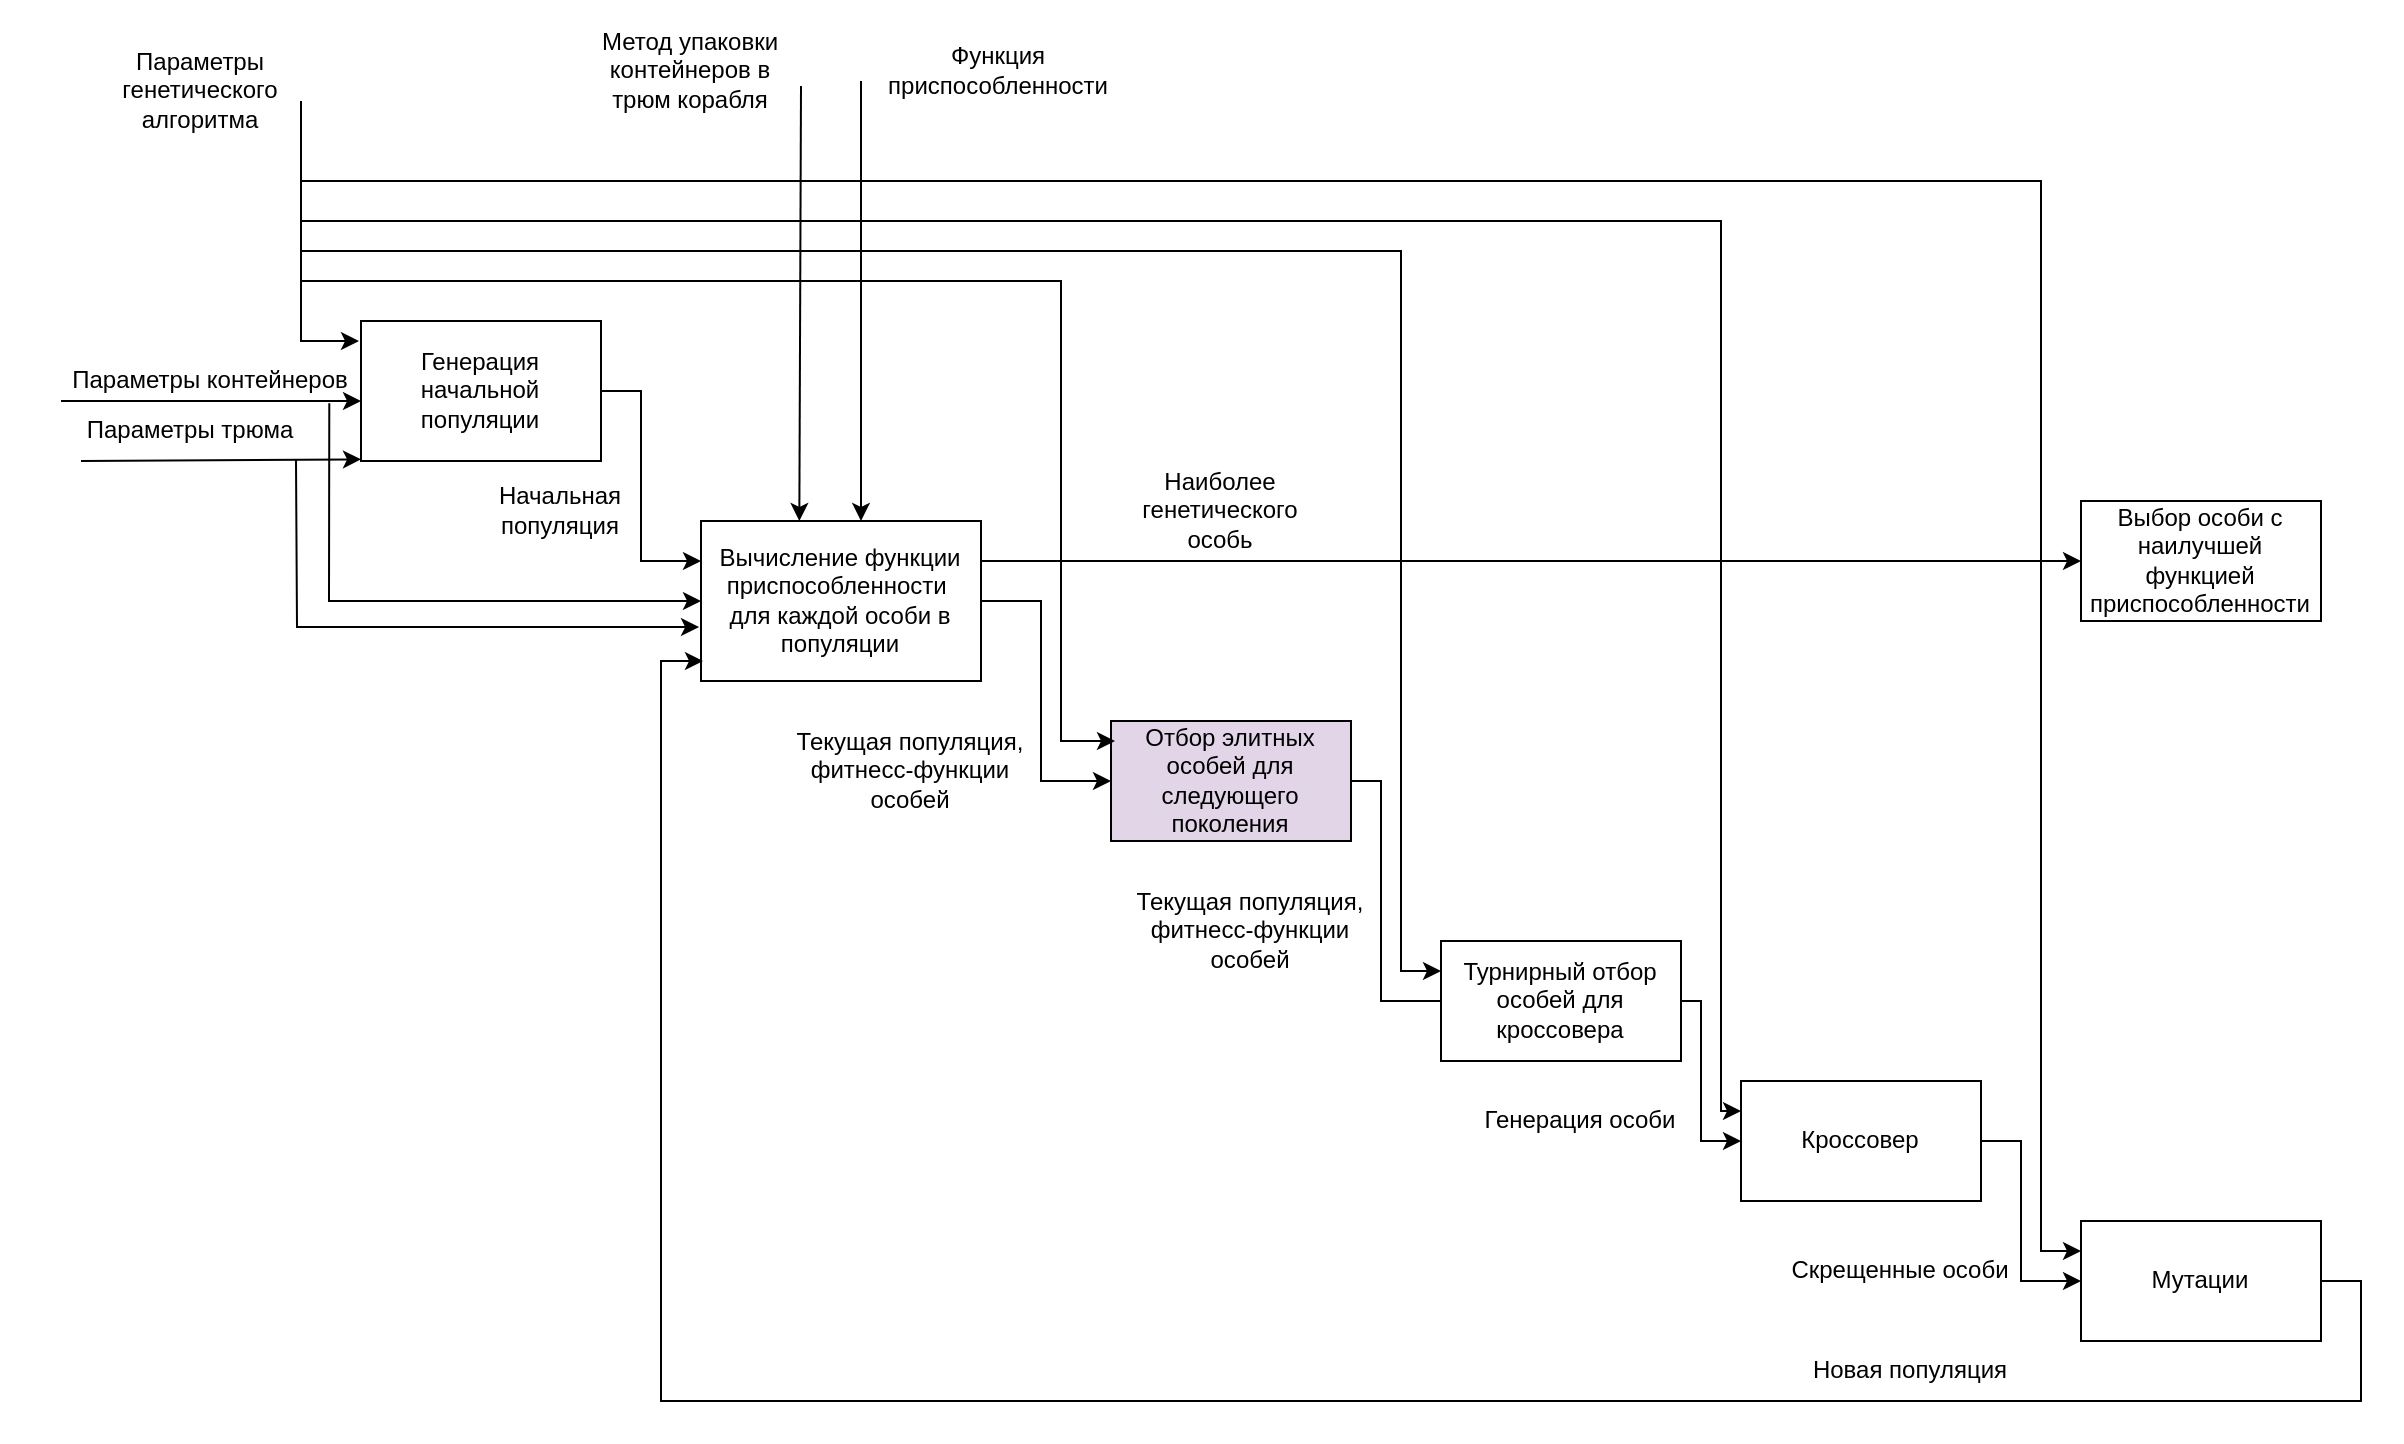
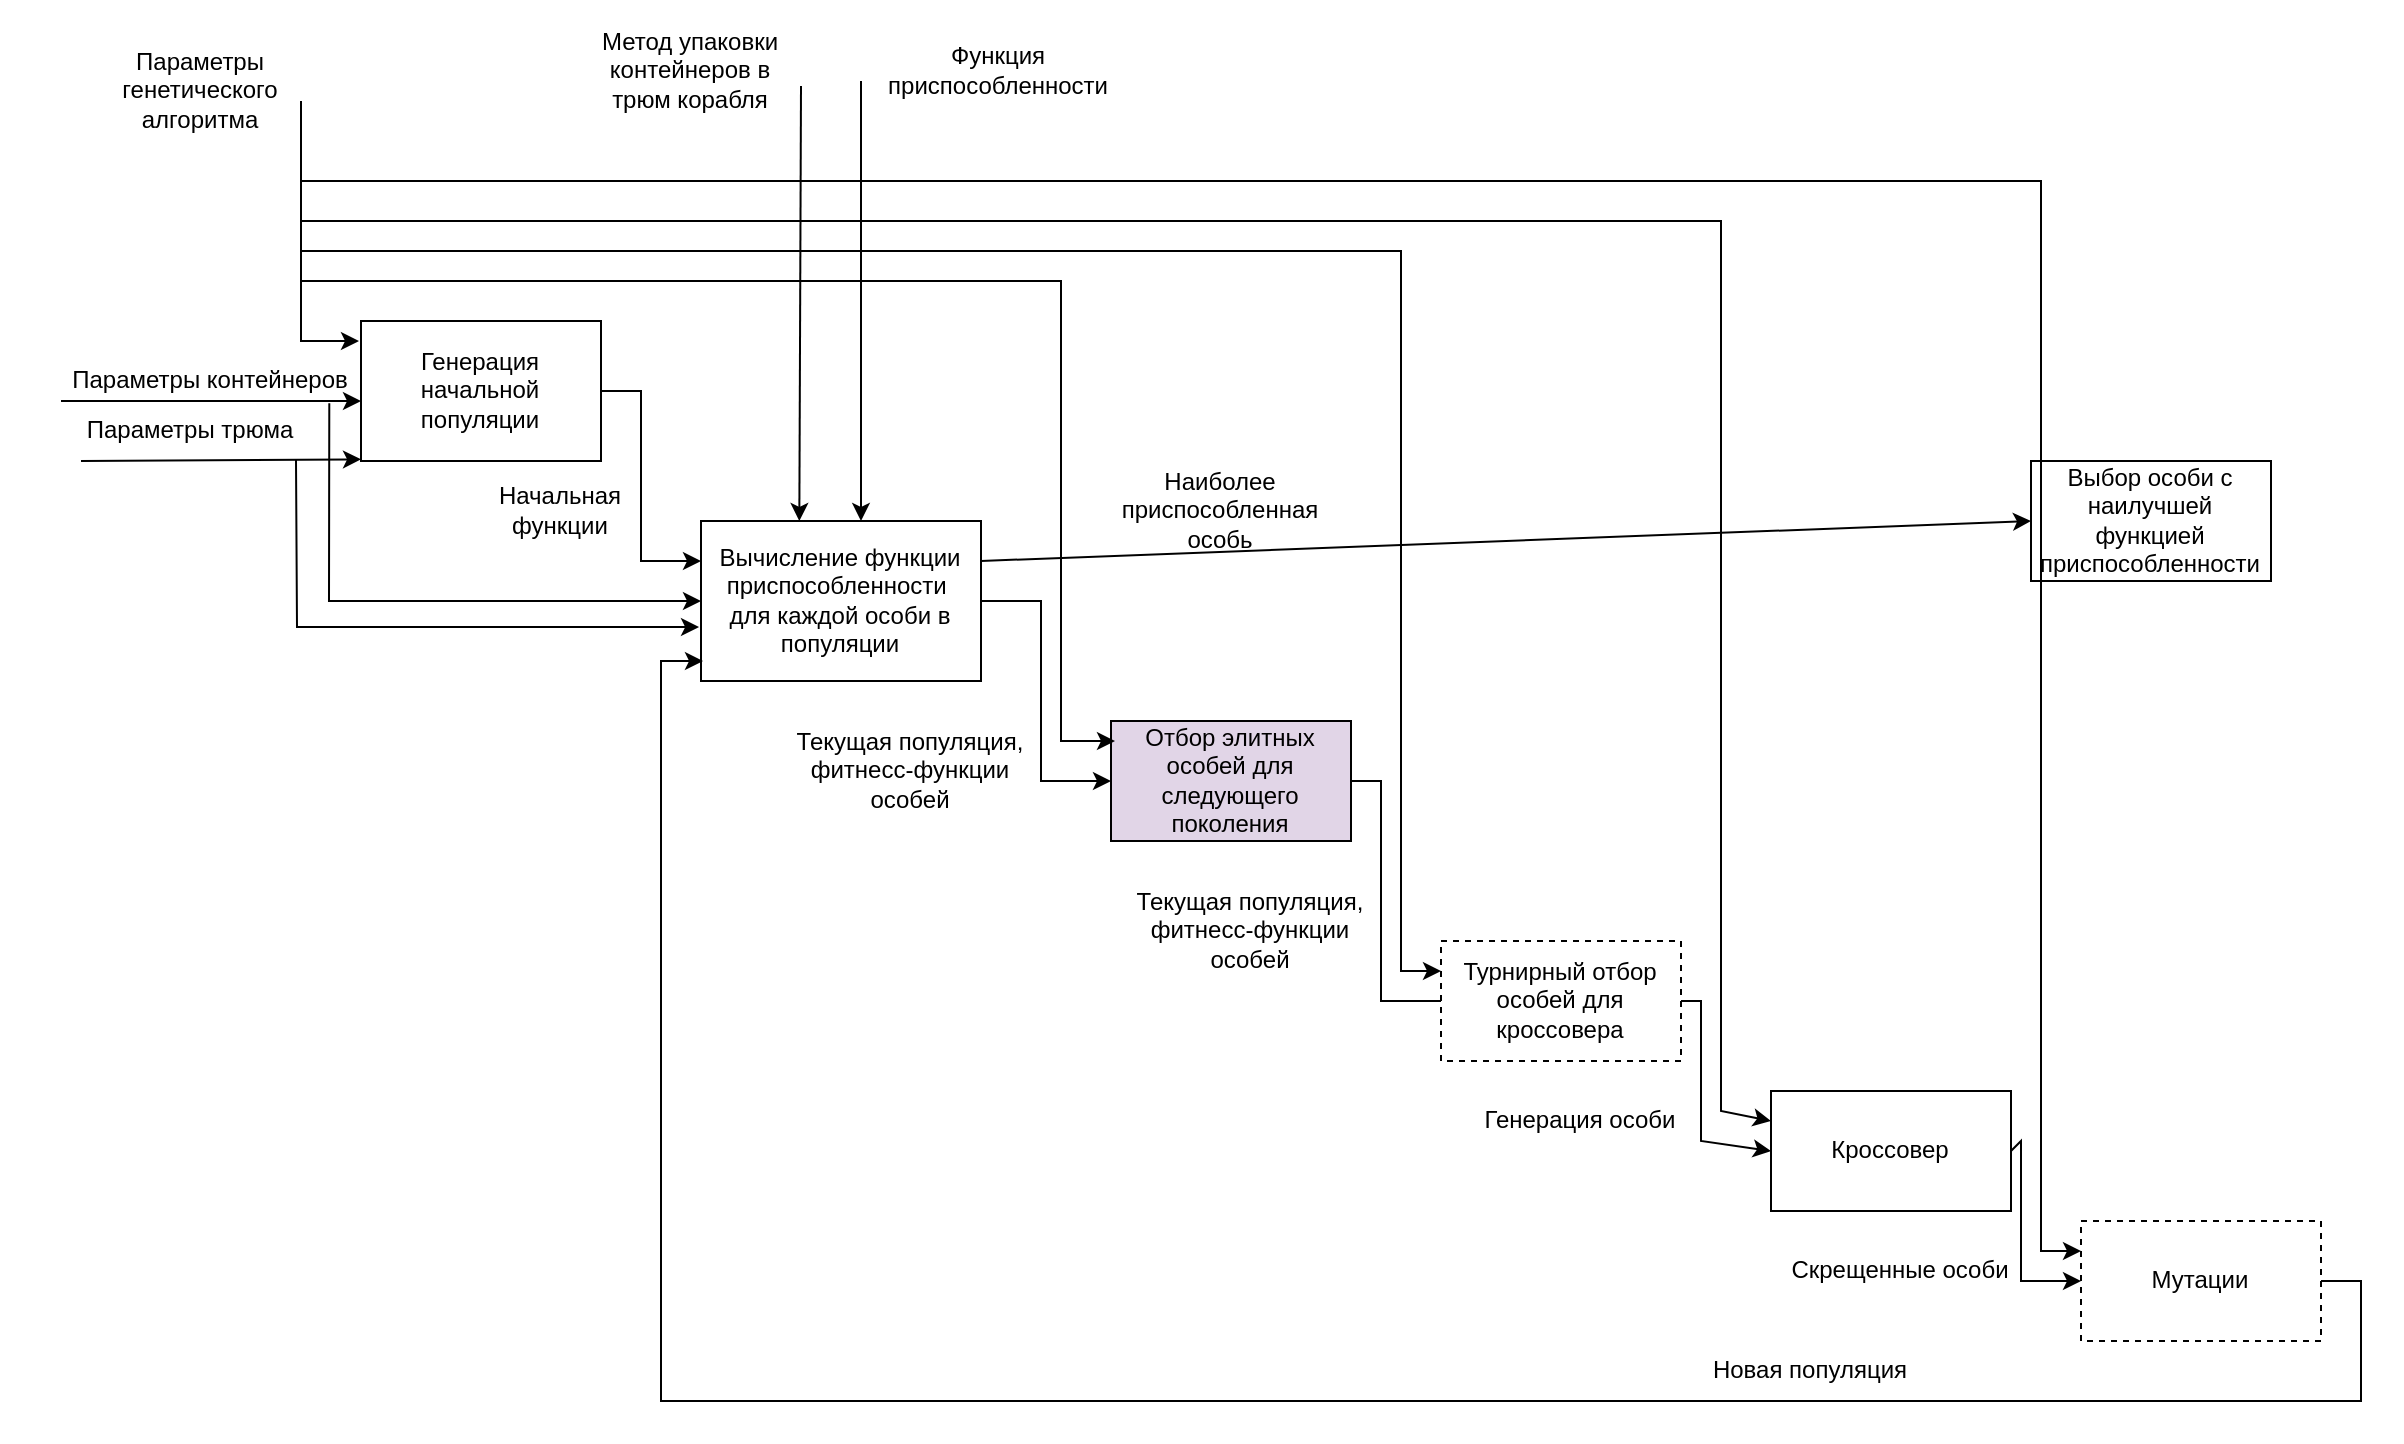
node "Начальная популяция": label "Начальная популяция" -> "Начальная функции"
node "Наиболее генетического особь": label "Наиболее генетического особь" -> "Наиболее приспособленная особь"
node "Выбор особи с наилучшей функцией приспособленности": moved (2201, 561) -> (2151, 521)
node "Турнирный отбор особей для кроссовера": style solid -> dashed
node "Кроссовер": moved (1861, 1141) -> (1891, 1151)
node "Мутации": style solid -> dashed
node "Новая популяция": moved (1911, 1371) -> (1811, 1371)
